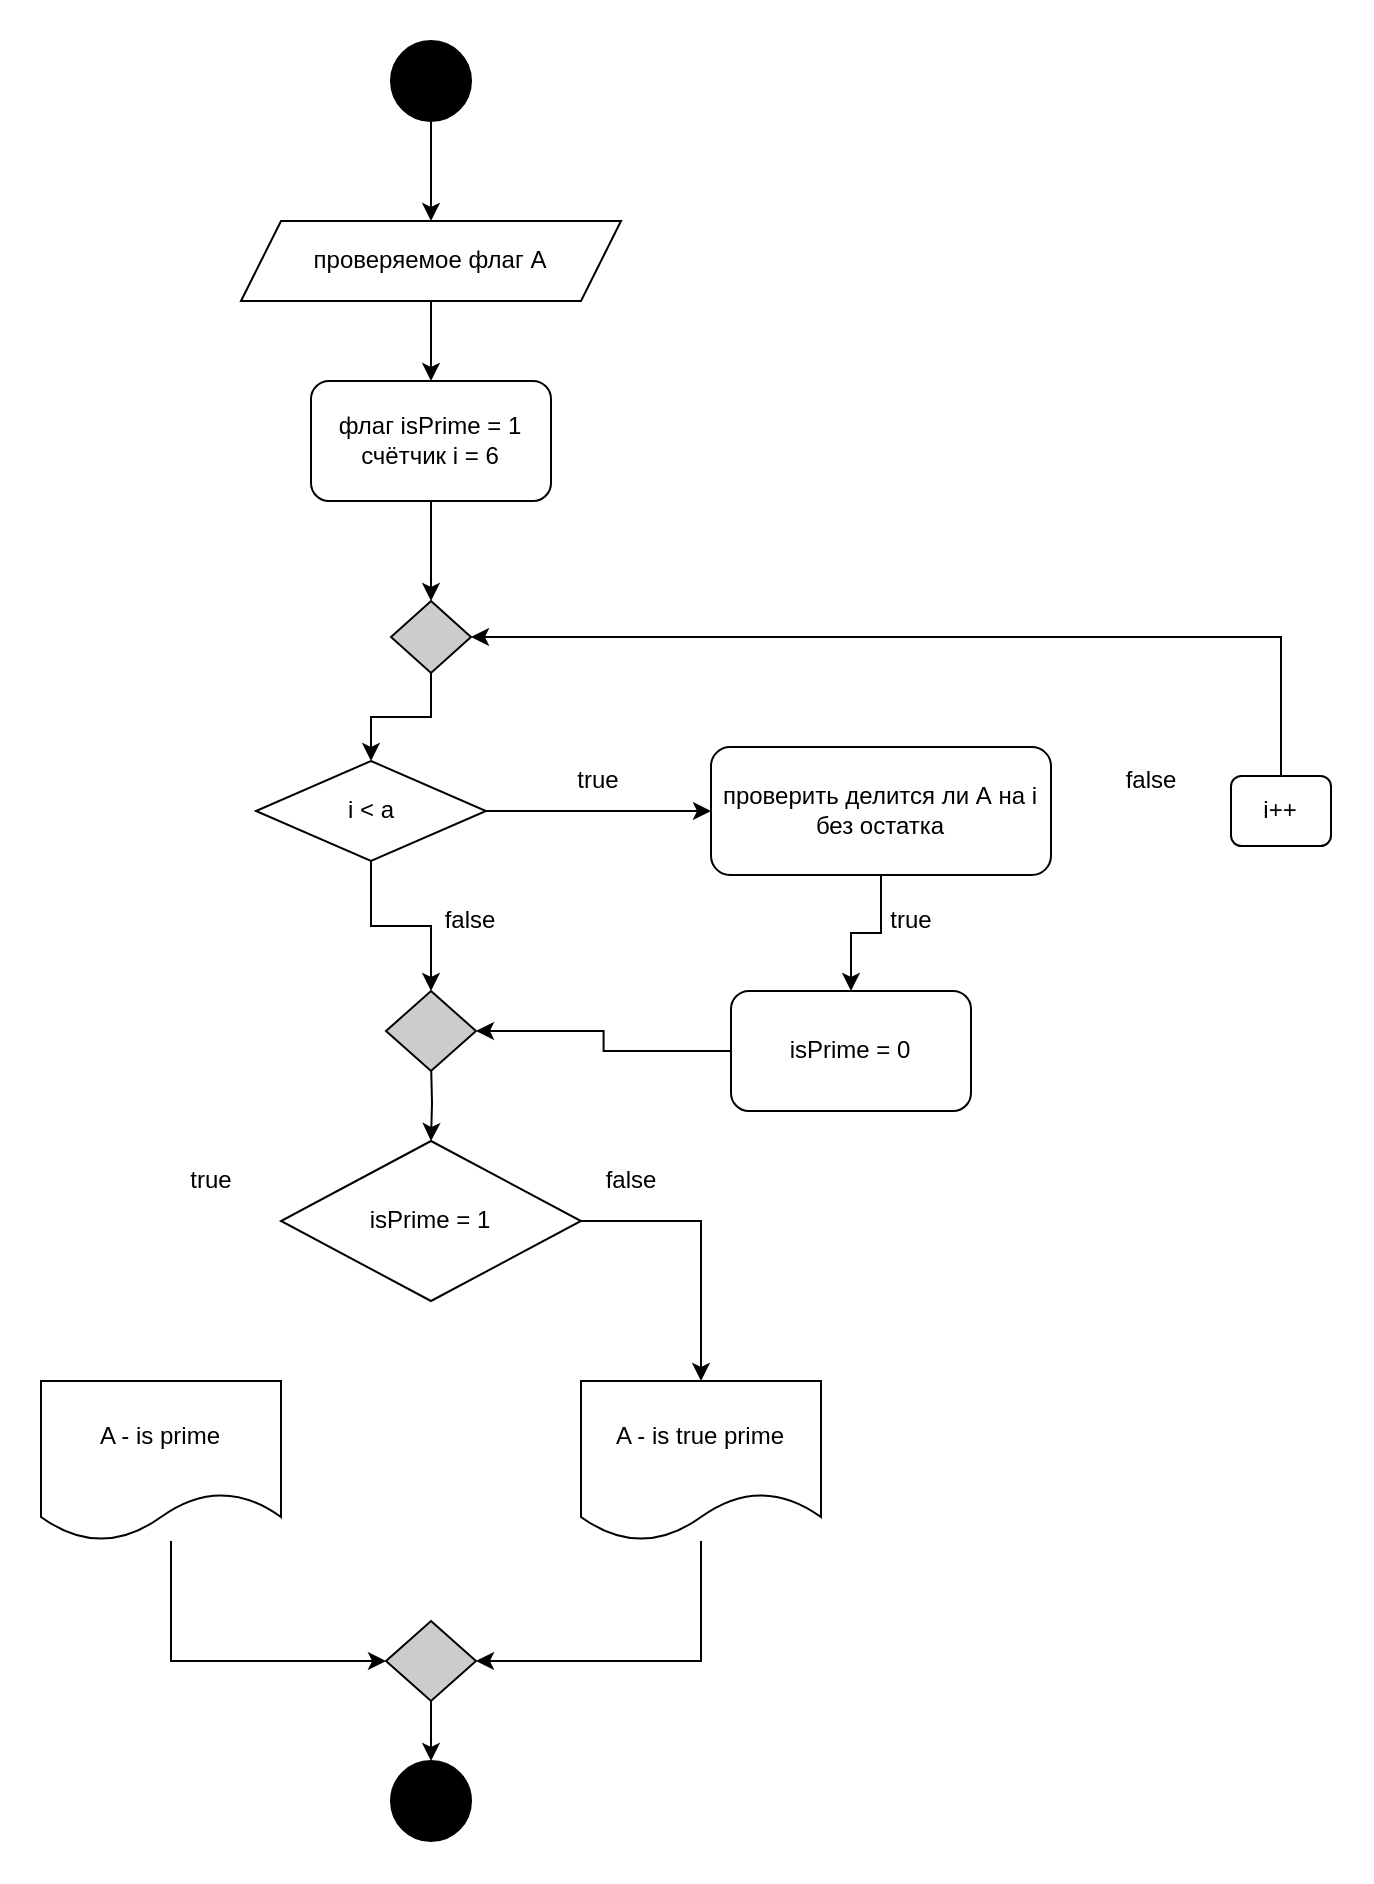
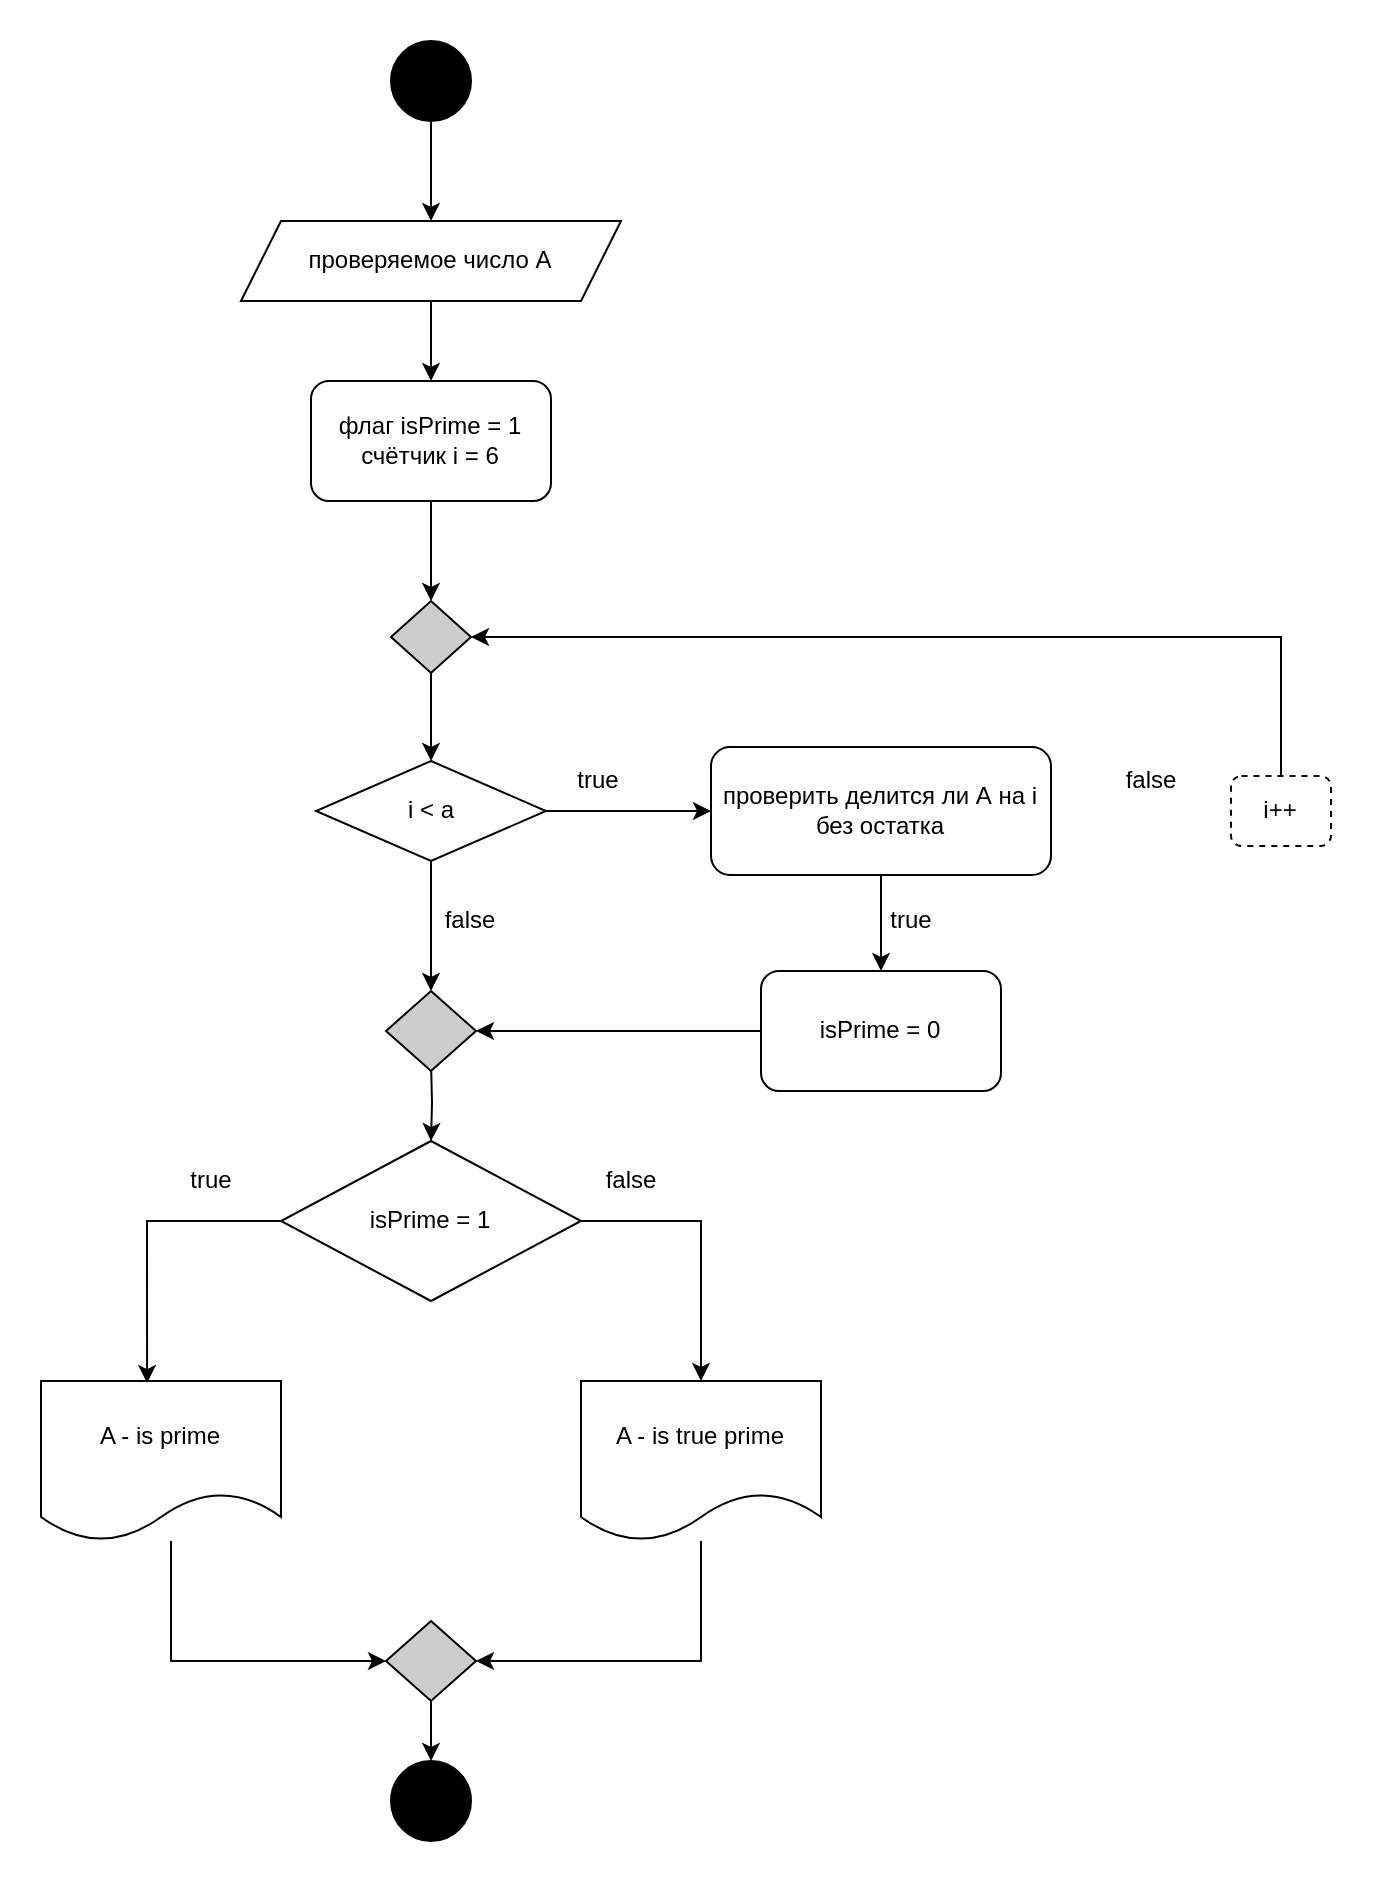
node "проверяемое флаг A": label "проверяемое флаг A" -> "проверяемое число A"
node "i < a": moved (371, 811) -> (431, 811)
node "i++": style solid -> dashed
node "isPrime = 0": moved (851, 1051) -> (881, 1031)
edge "isPrime = 1" -> "A - is prime": added
